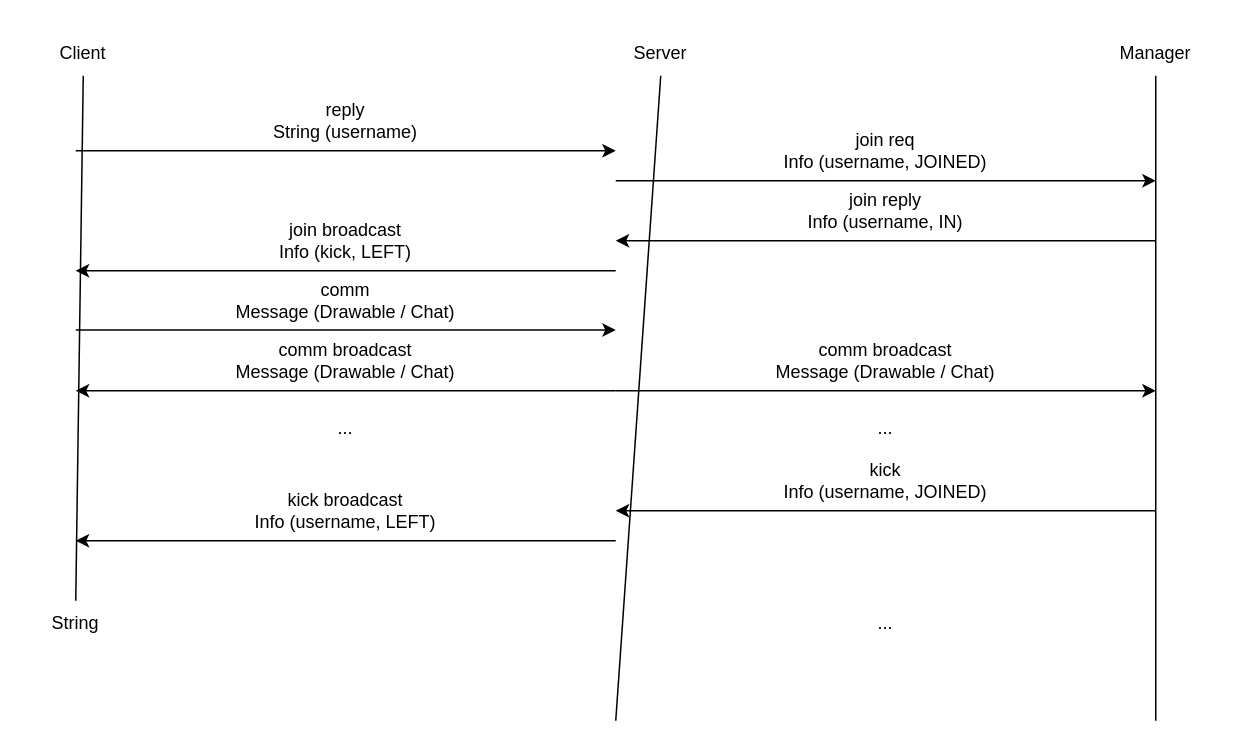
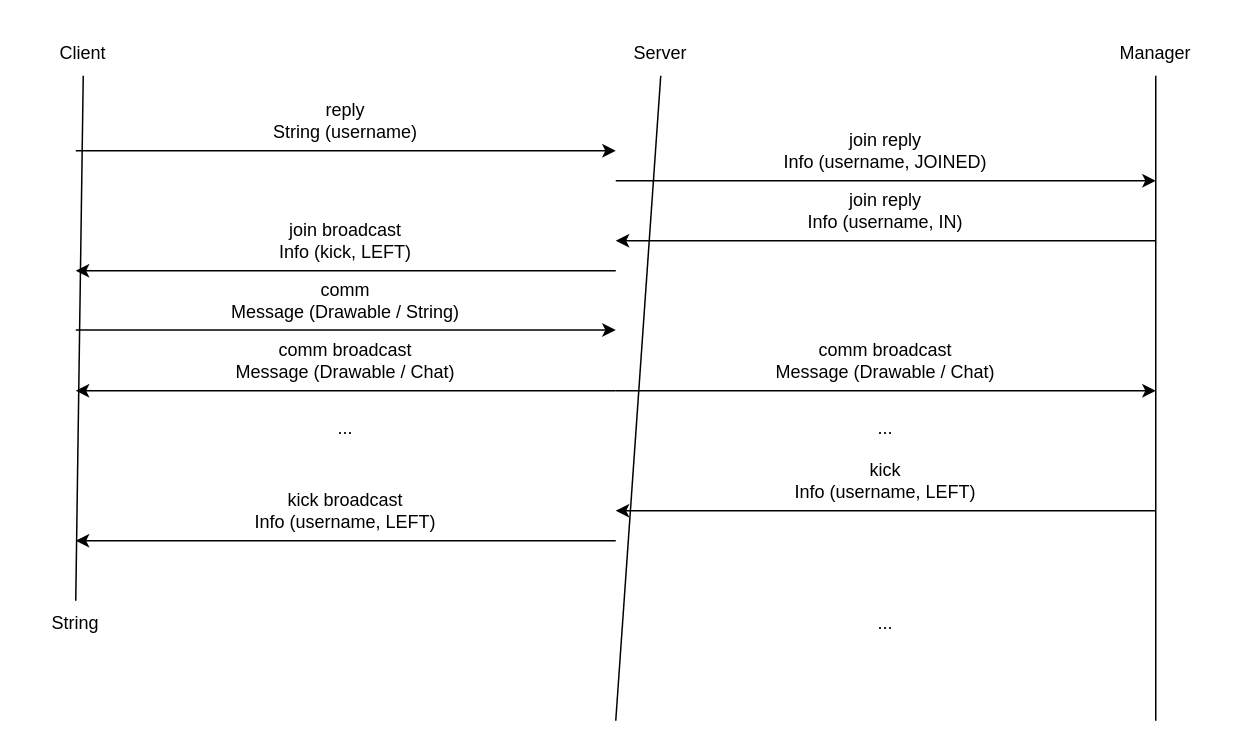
node "join req Info (username, JOINED)": label "join req Info (username, JOINED)" -> "join reply Info (username, JOINED)"
node "comm Message (Drawable / Chat)": label "comm Message (Drawable / Chat)" -> "comm Message (Drawable / String)"
node "kick Info (username, JOINED)": label "kick Info (username, JOINED)" -> "kick Info (username, LEFT)"
